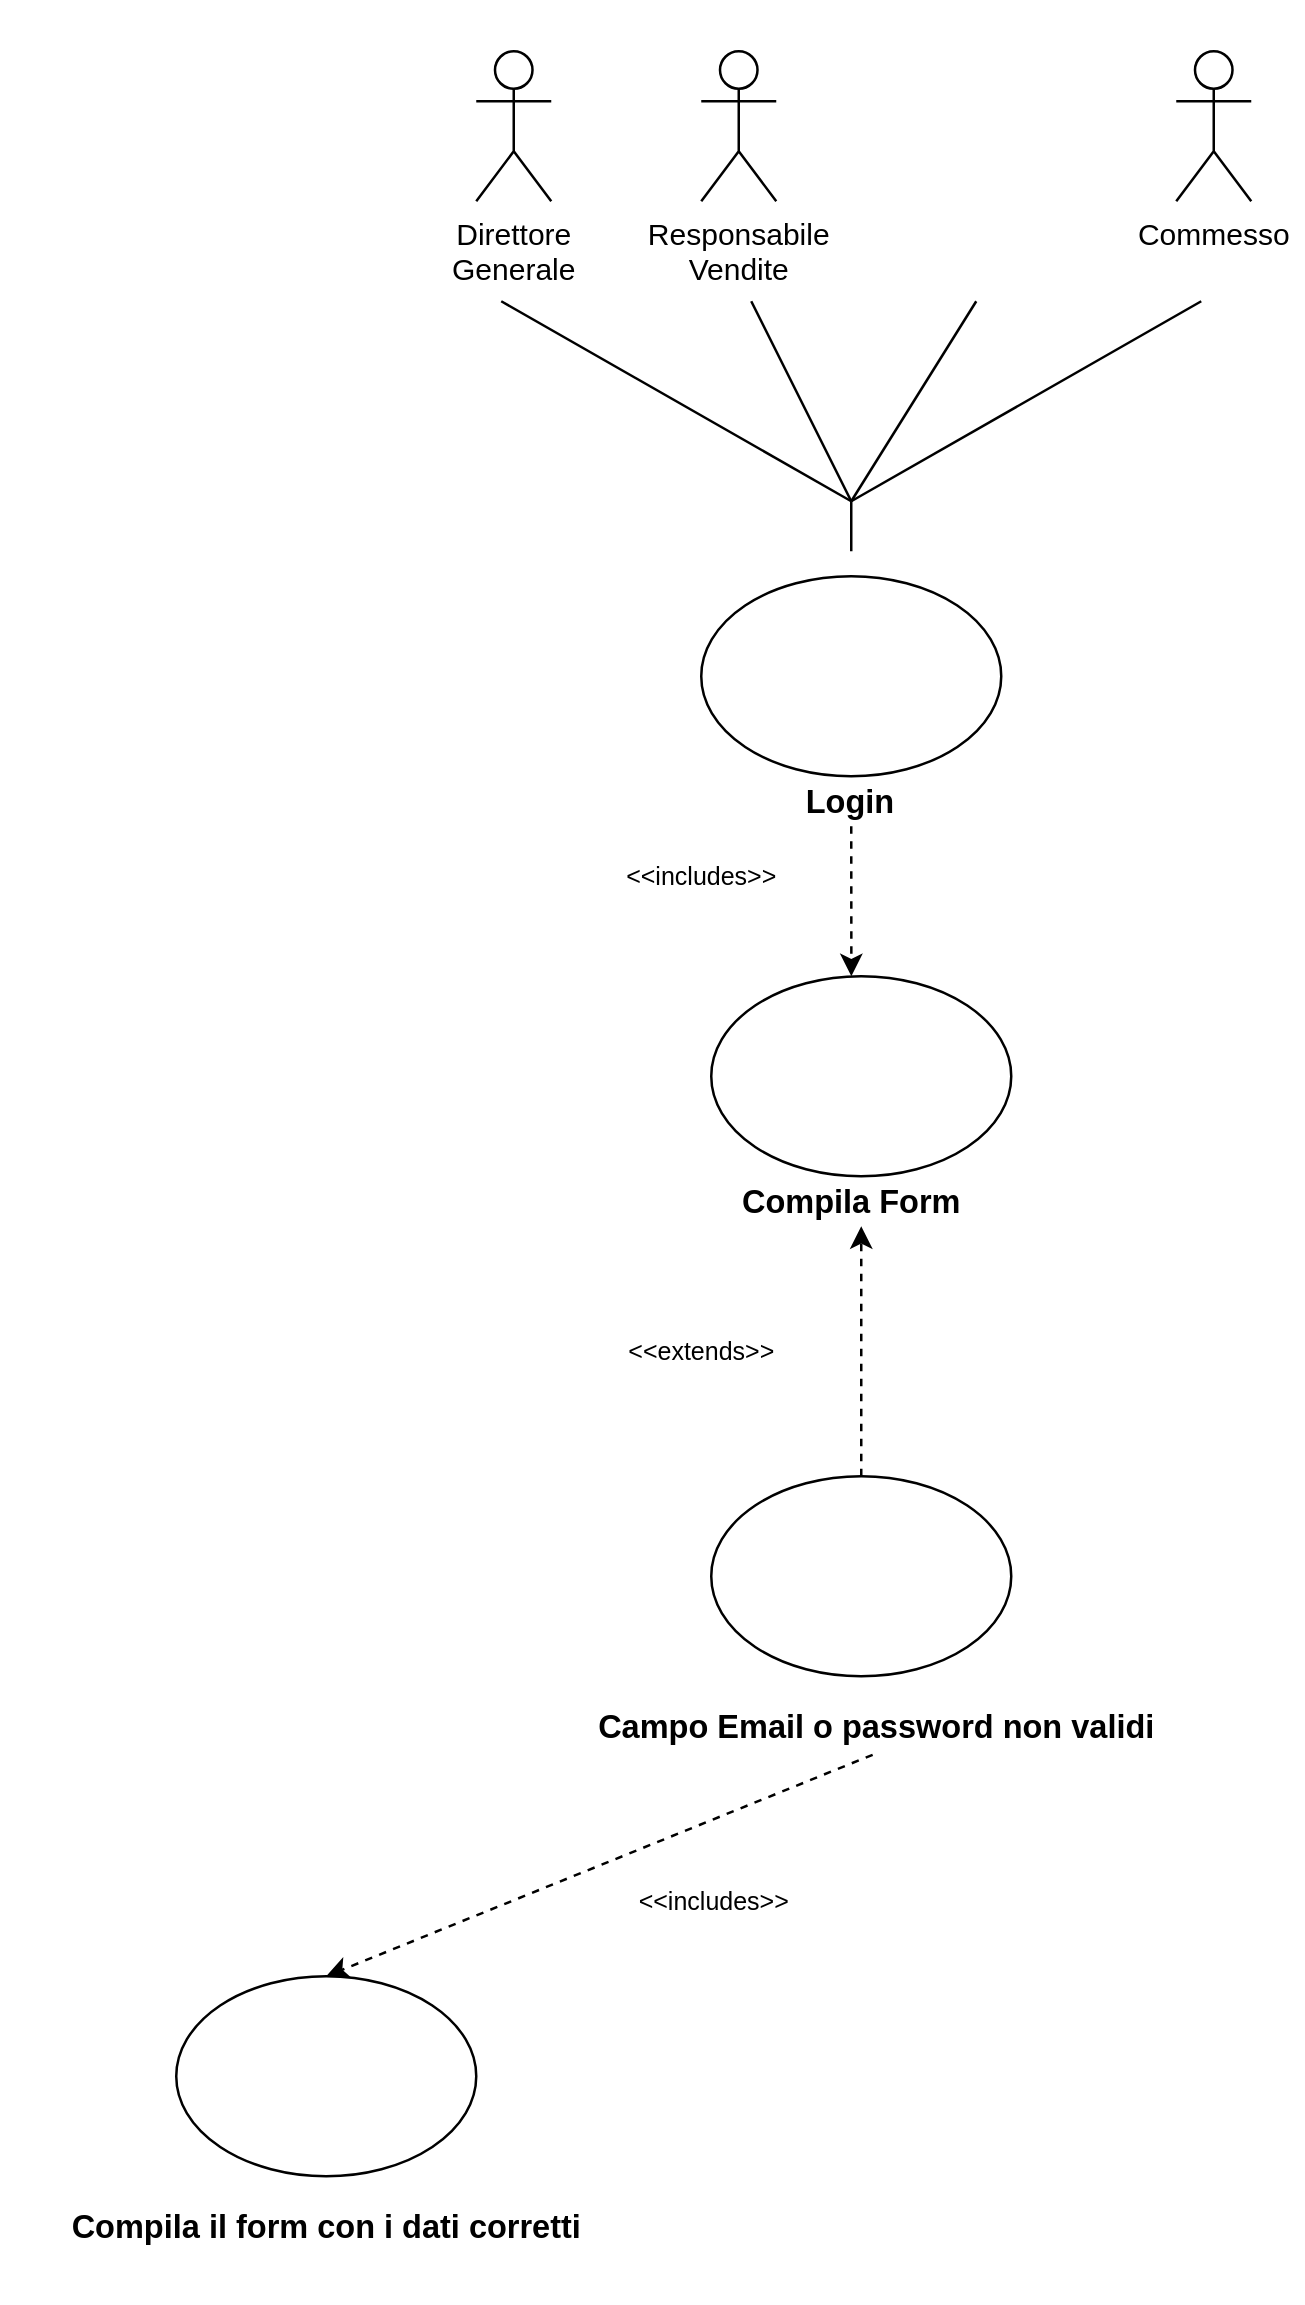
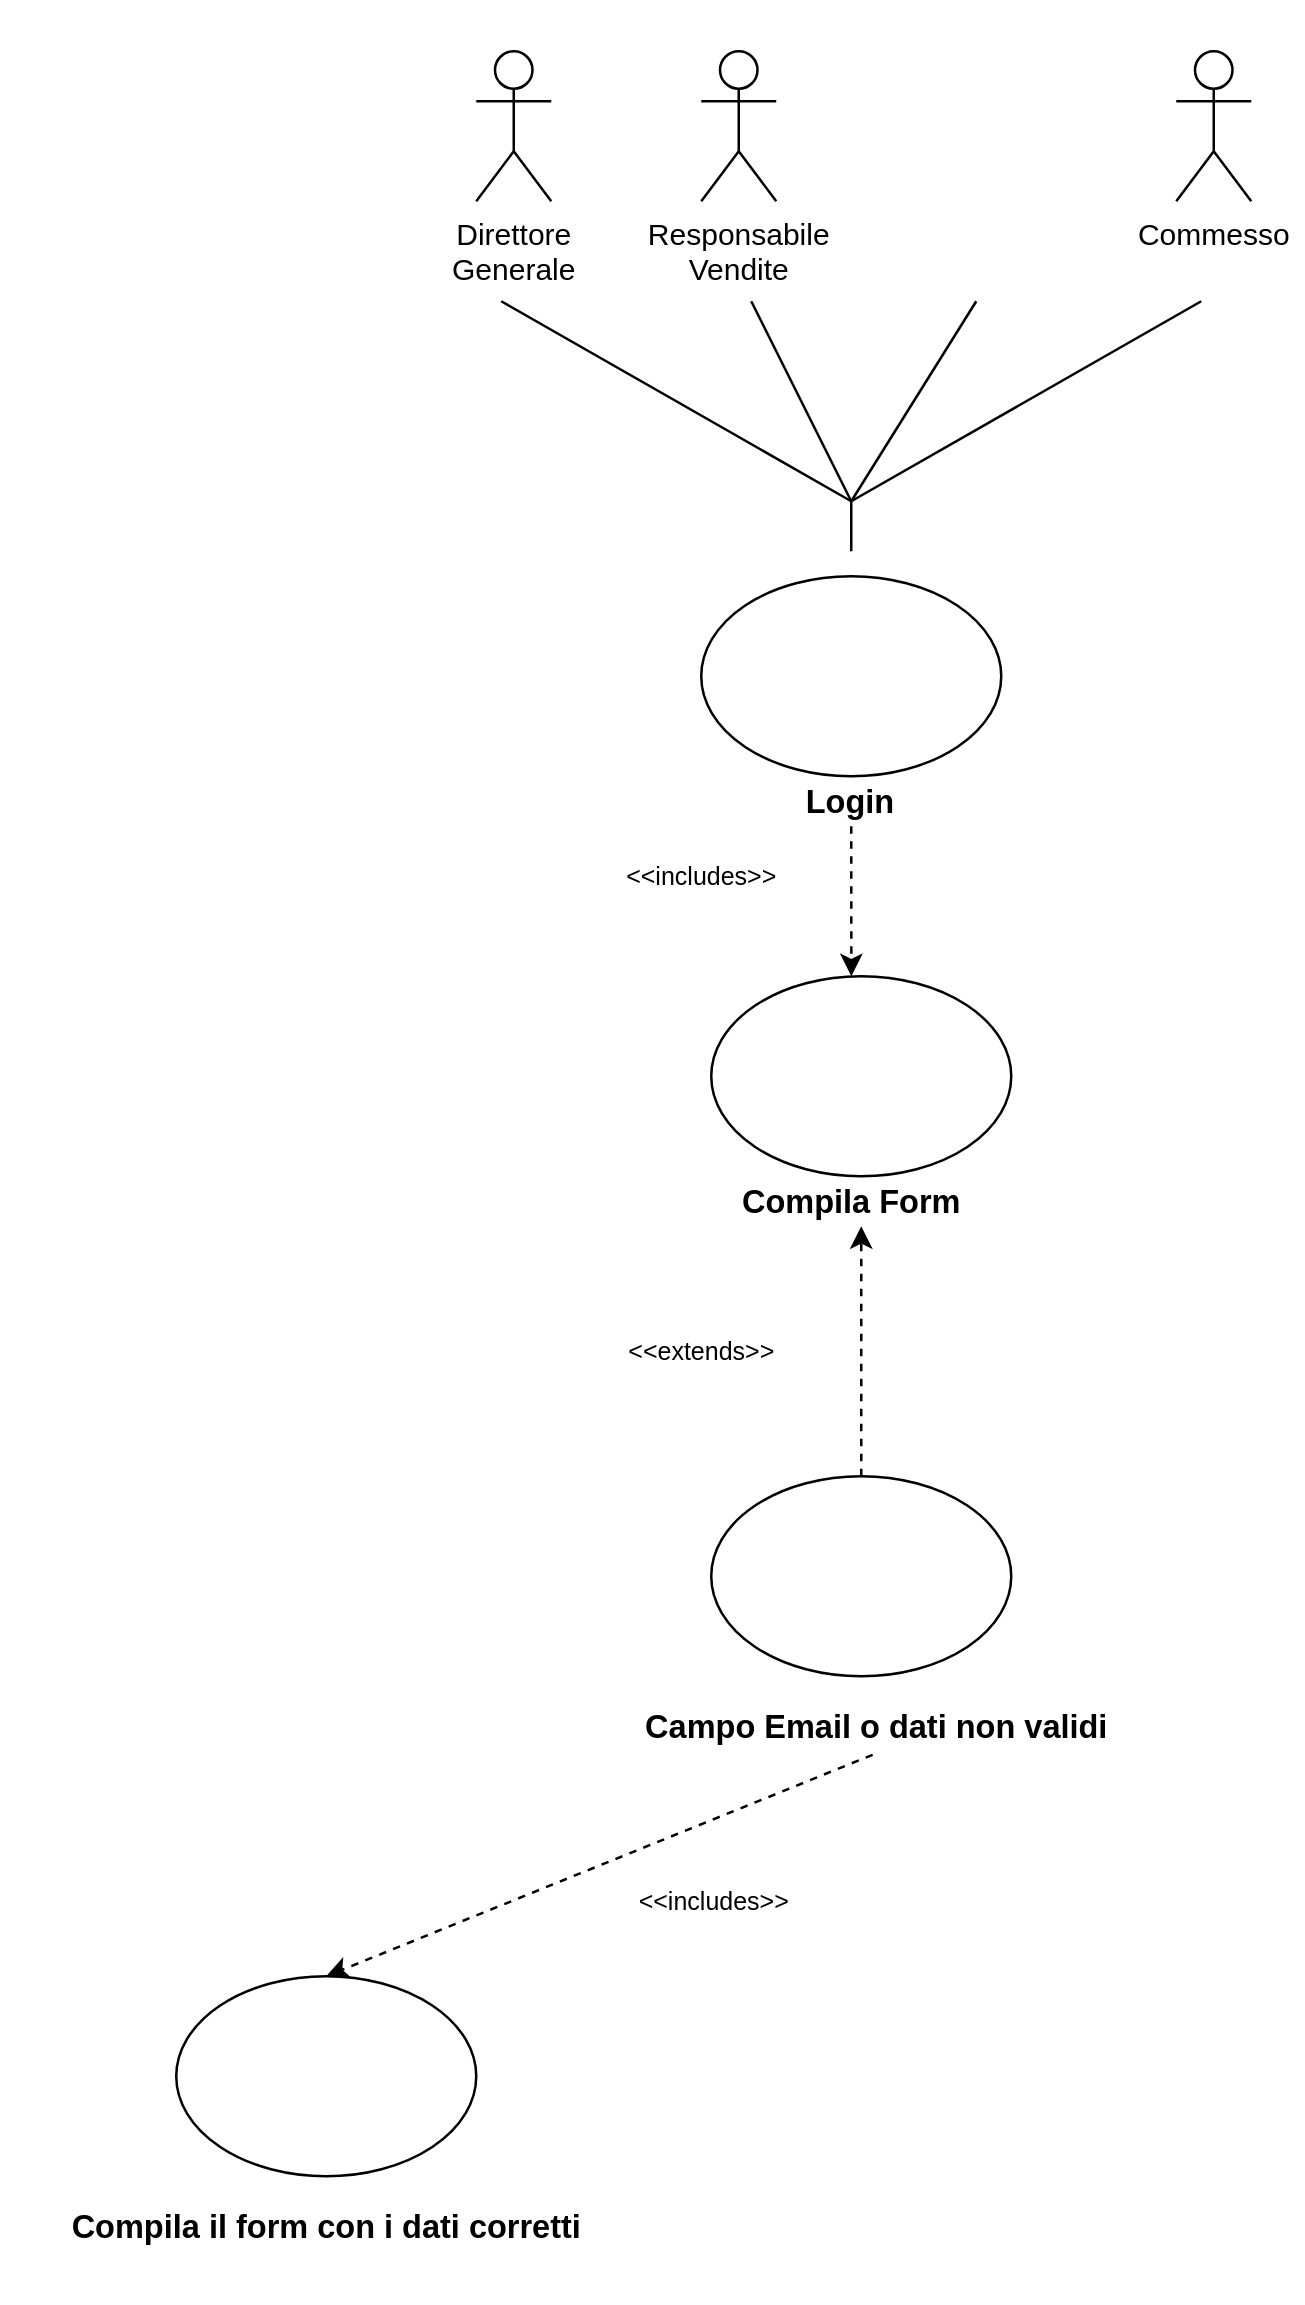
node "Campo Email o password non validi": label "Campo Email o password non validi" -> "Campo Email o dati non validi"
